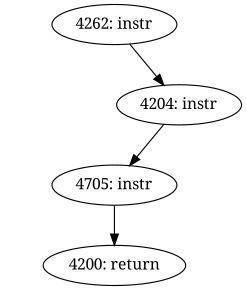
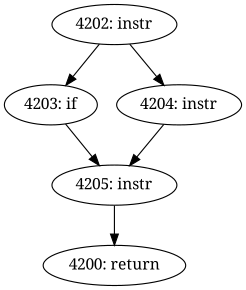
node "4262: instr": label "4262: instr" -> "4202: instr"
node "4203: if": added
node "4705: instr": label "4705: instr" -> "4205: instr"
